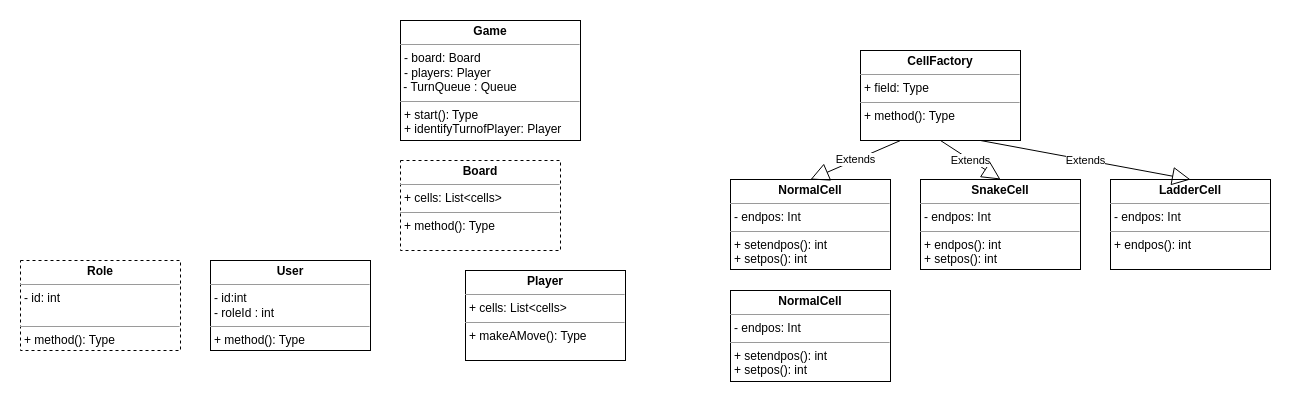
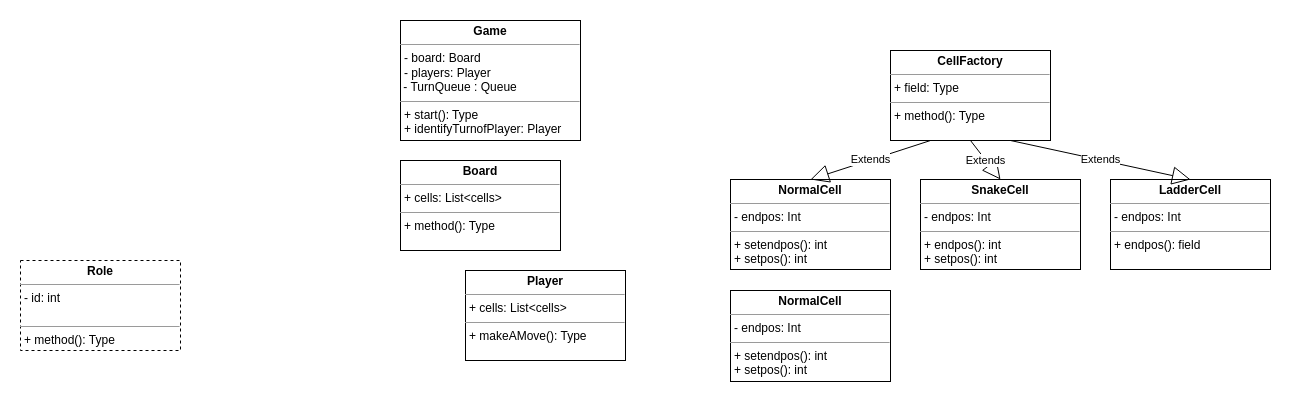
node "CellFactory + field: Type + method(): Type": moved (941, 96) -> (971, 96)
node "LadderCell - endpos: Int + endpos(): int": label "LadderCell - endpos: Int + endpos(): int" -> "LadderCell - endpos: Int + endpos(): field"
node "Board + cells: List<cells> + method(): Type": style dashed -> solid
node "User - id:int - roleId : int + method(): Type": removed
